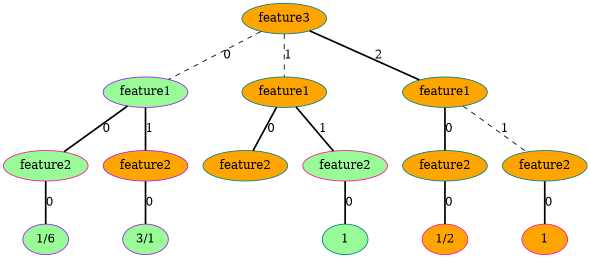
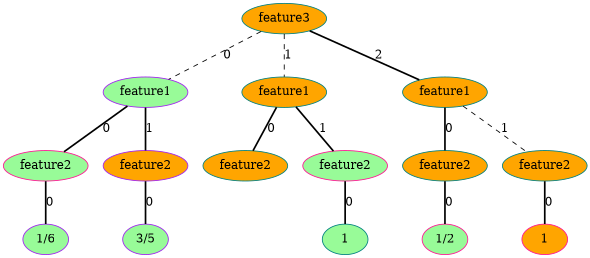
node "3/1": label "3/1" -> "3/5"
node "1/2": fillcolor orange -> palegreen
